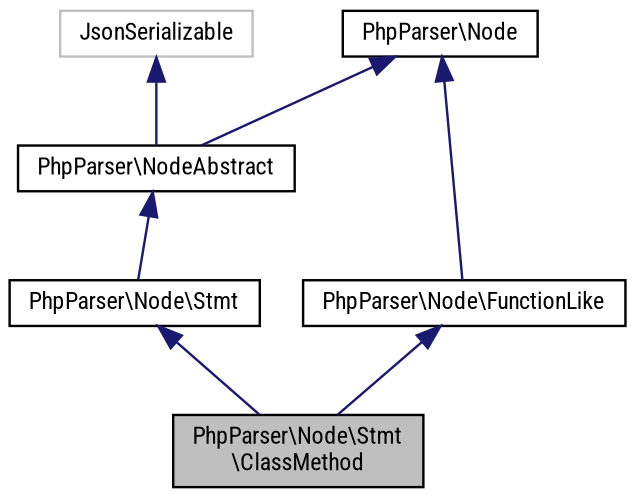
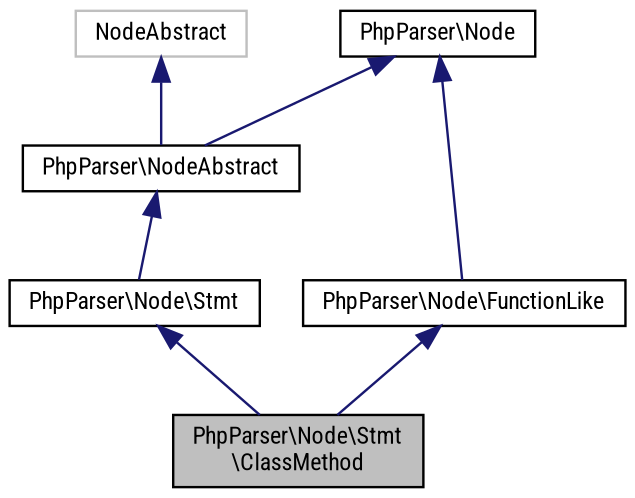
node "JsonSerializable": label "JsonSerializable" -> "NodeAbstract"
